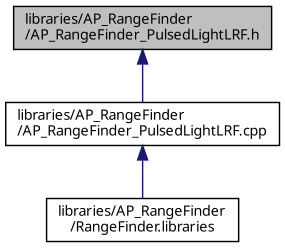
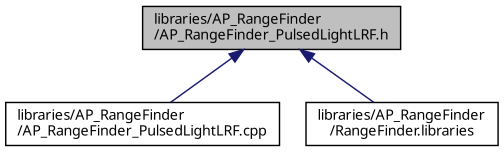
edge "libraries/AP_RangeFinder /RangeFinder.libraries" -> "libraries/AP_RangeFinder /AP_RangeFinder_PulsedLightLRF.cpp": now "libraries/AP_RangeFinder /RangeFinder.libraries" -> "libraries/AP_RangeFinder /AP_RangeFinder_PulsedLightLRF.h"
